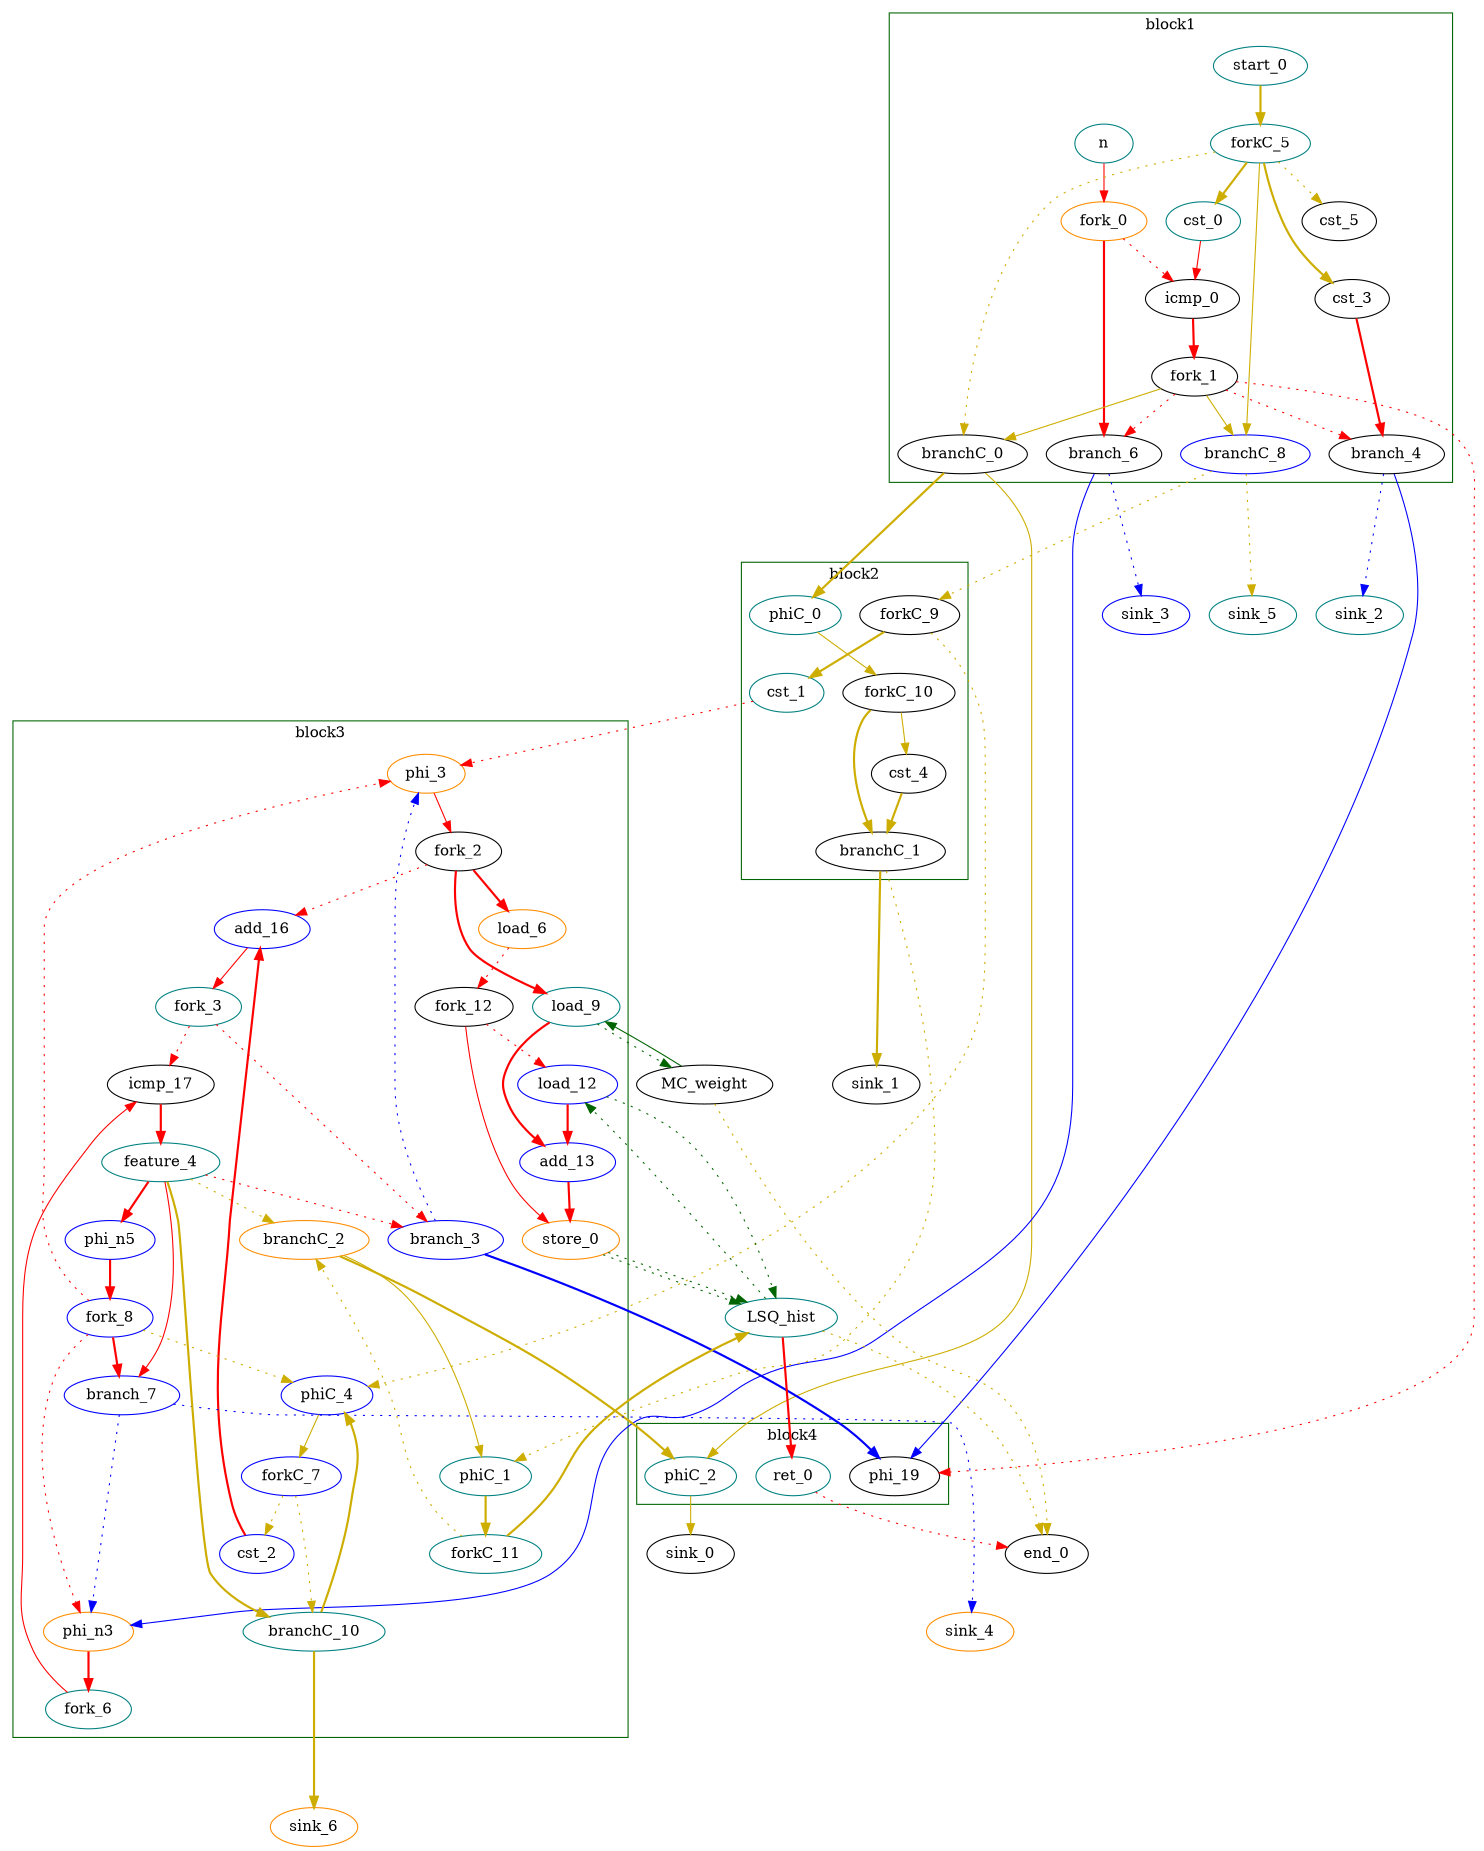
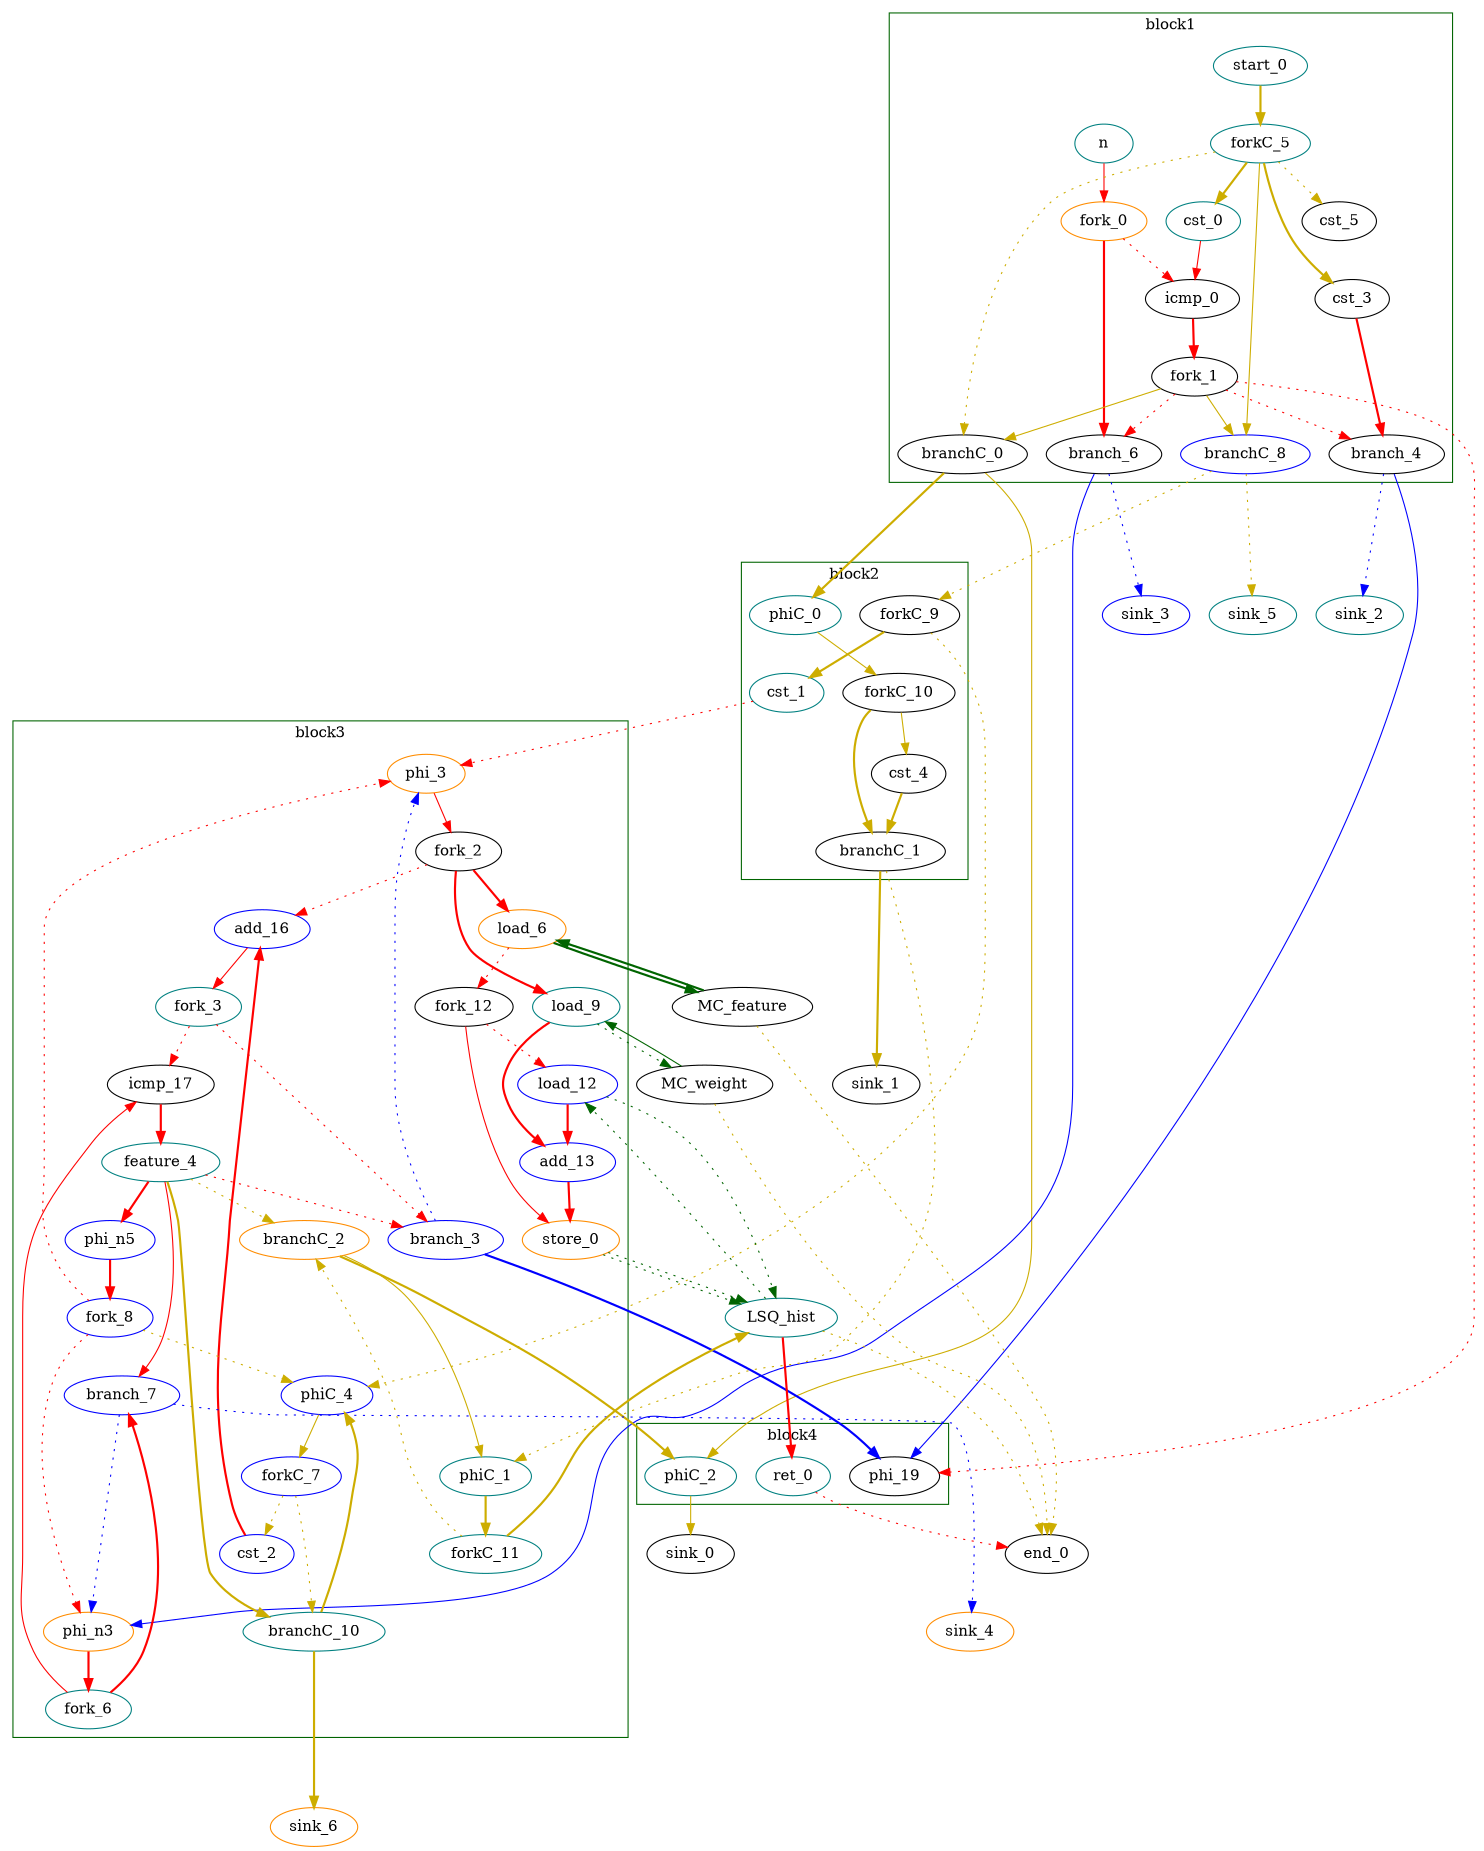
node "MC_feature": added
edge "fork_8" -> "branch_7": now "fork_6" -> "branch_7"
